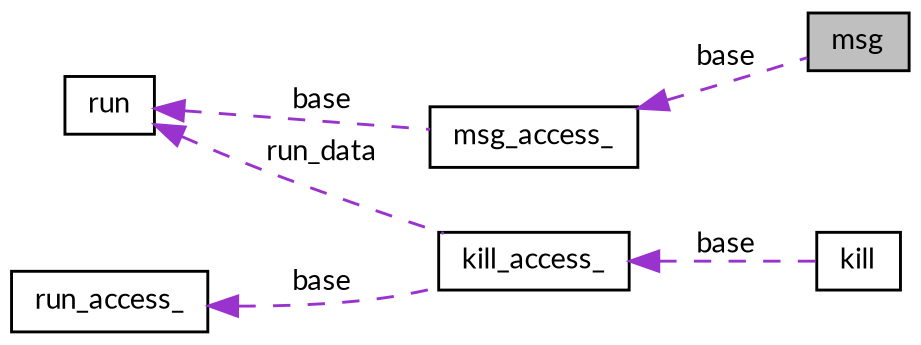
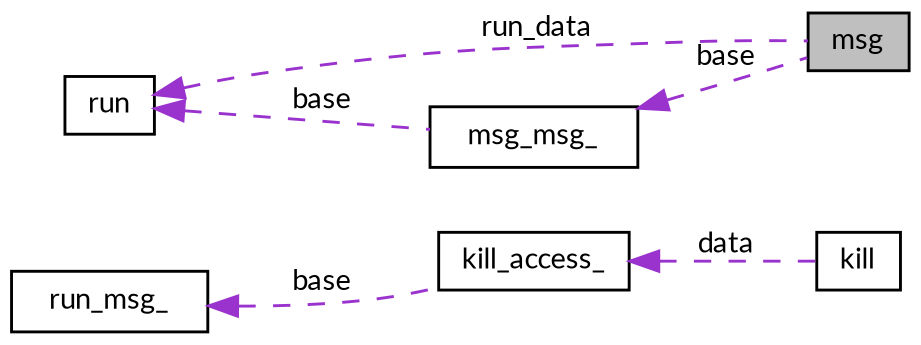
node "msg_access_": label "msg_access_" -> "msg_msg_"
edge "kill_access_" -> "run": now "msg" -> "run"
edge "kill" -> "kill_access_": label " base" -> " data"
node "run_access_": label "run_access_" -> "run_msg_"
